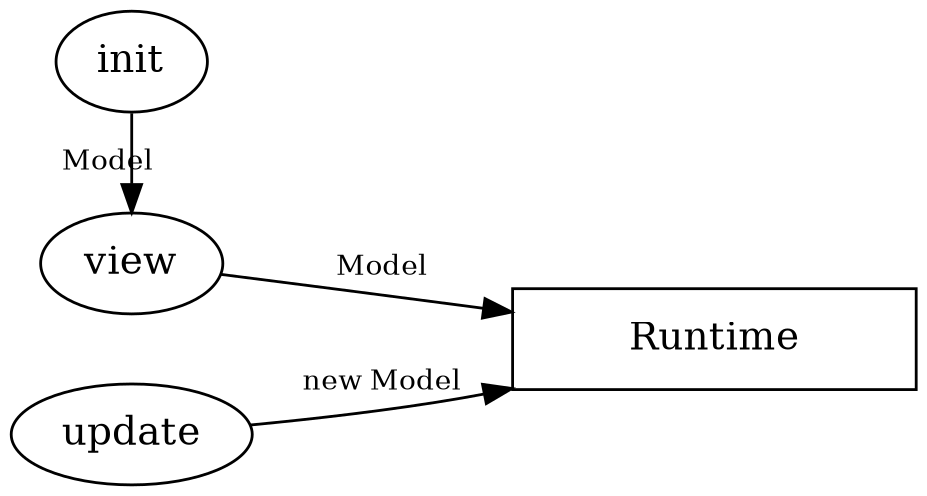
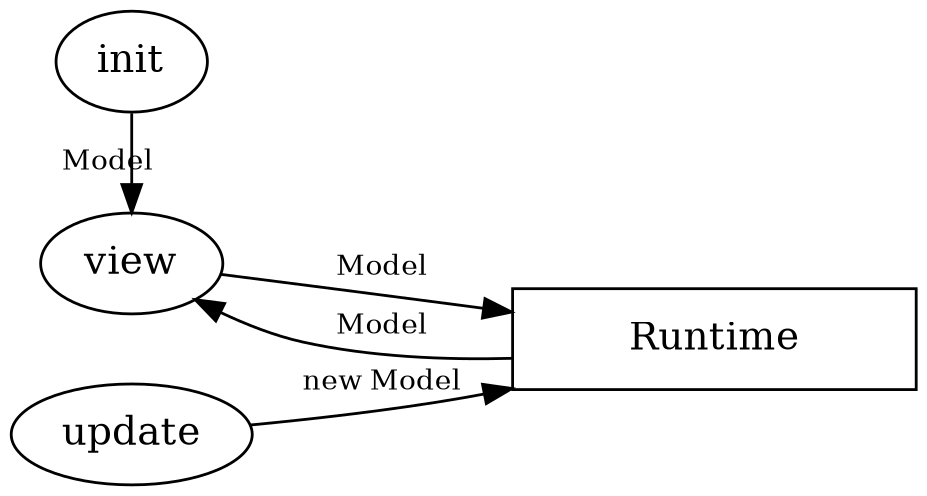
edge "Runtime" -> "view": added, label "Model"
